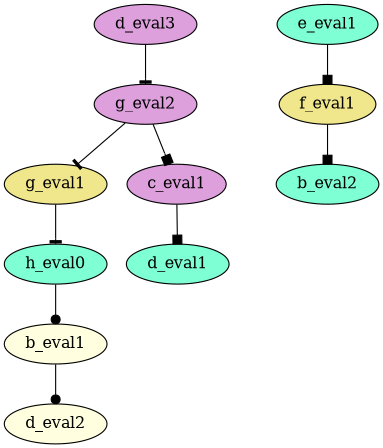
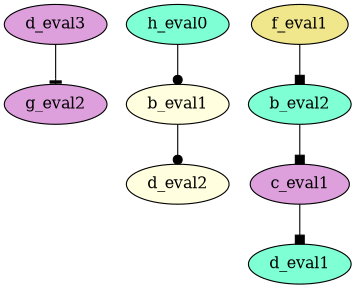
node "e_eval1": removed
edge "g_eval2" -> "c_eval1": now "b_eval2" -> "c_eval1"
node "g_eval1": removed
